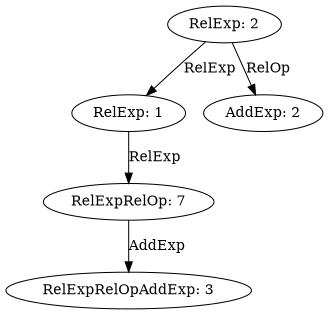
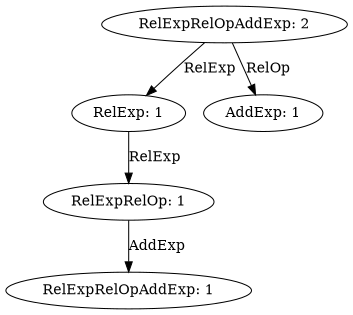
node "RelExp: 2": label "RelExp: 2" -> "RelExpRelOpAddExp: 2"
node "AddExp: 2": label "AddExp: 2" -> "AddExp: 1"
node "RelExpRelOp: 7": label "RelExpRelOp: 7" -> "RelExpRelOp: 1"
node "RelExpRelOpAddExp: 3": label "RelExpRelOpAddExp: 3" -> "RelExpRelOpAddExp: 1"
